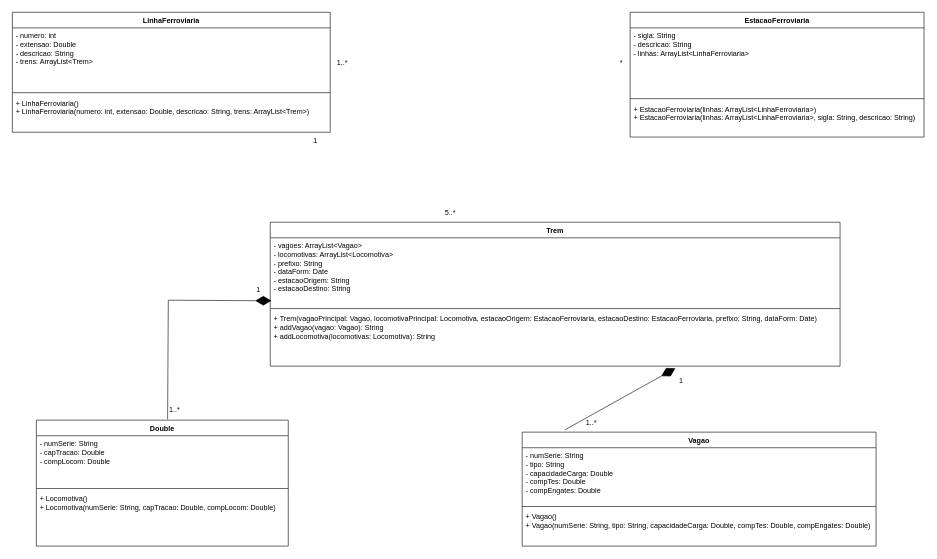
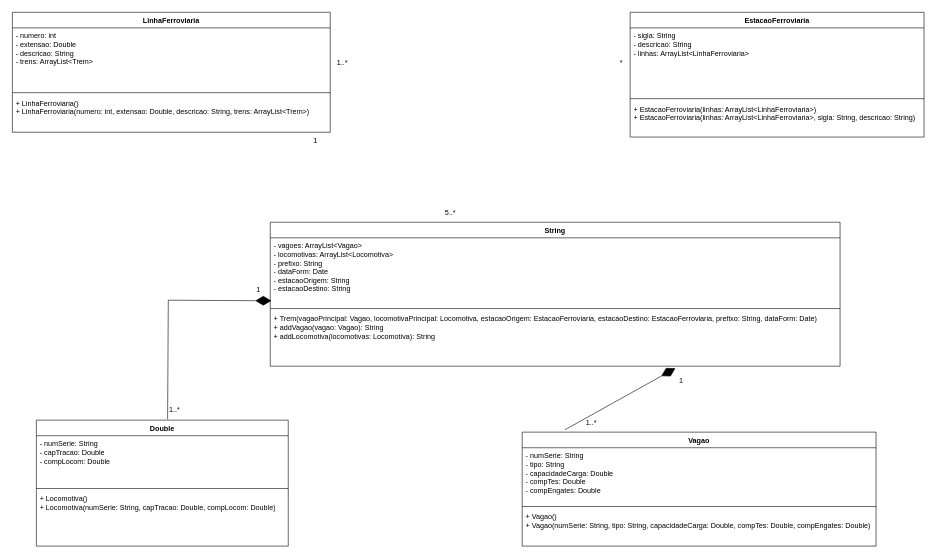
node "Trem": label "Trem" -> "String"
